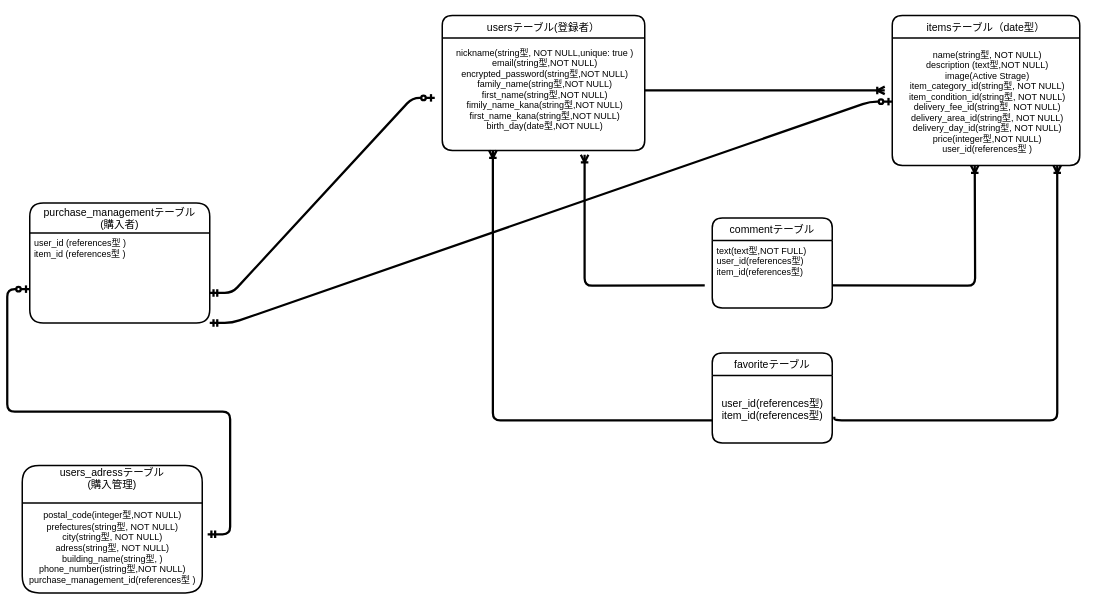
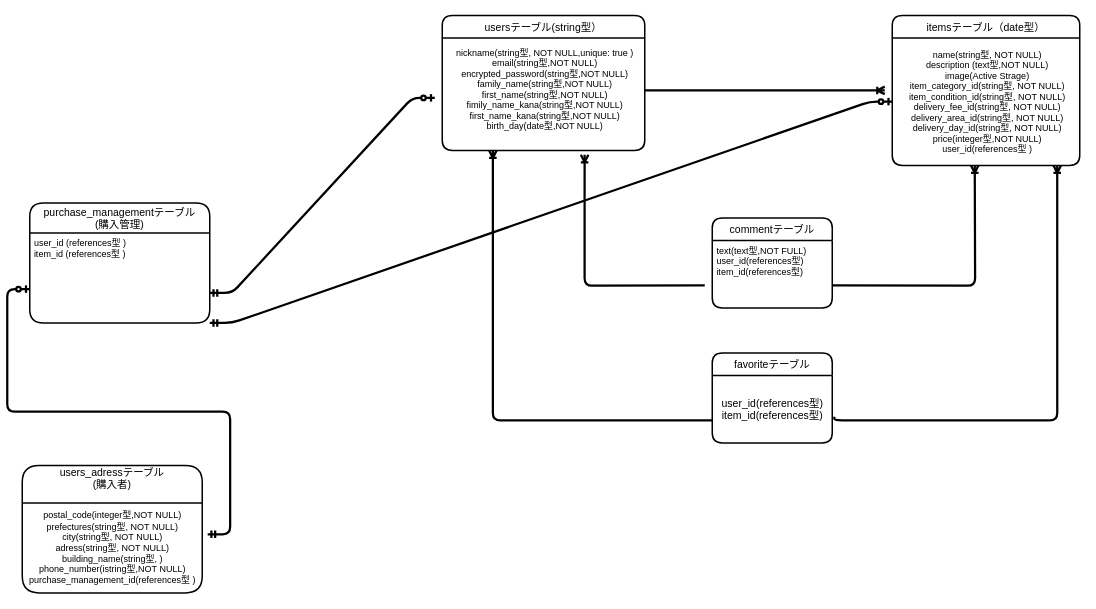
node "usersテーブル(登録者）": label "usersテーブル(登録者）" -> "usersテーブル(string型）"
node "purchase_managementテーブル (購入者)": label "purchase_managementテーブル (購入者)" -> "purchase_managementテーブル (購入管理)"
node "users_adressテーブル (購入管理)": label "users_adressテーブル (購入管理)" -> "users_adressテーブル (購入者)"
